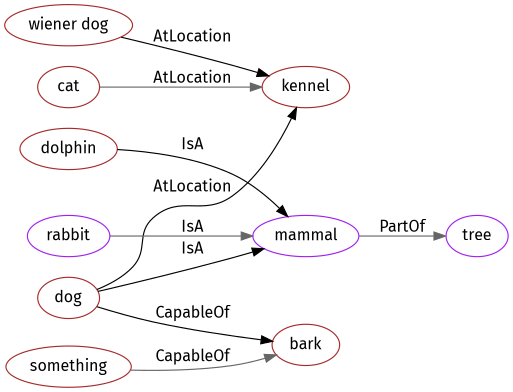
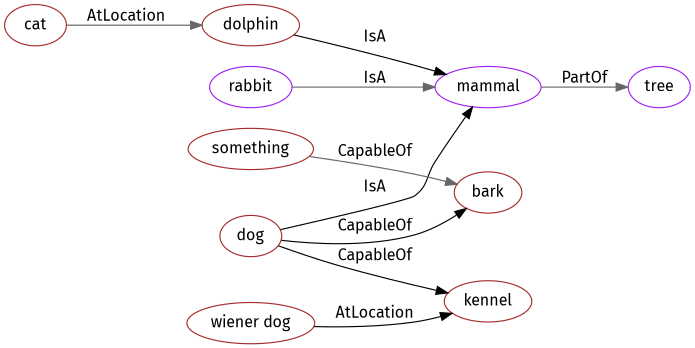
edge "cat" -> "kennel": now "cat" -> "dolphin"
edge "dog" -> "kennel": label "AtLocation" -> "CapableOf"
